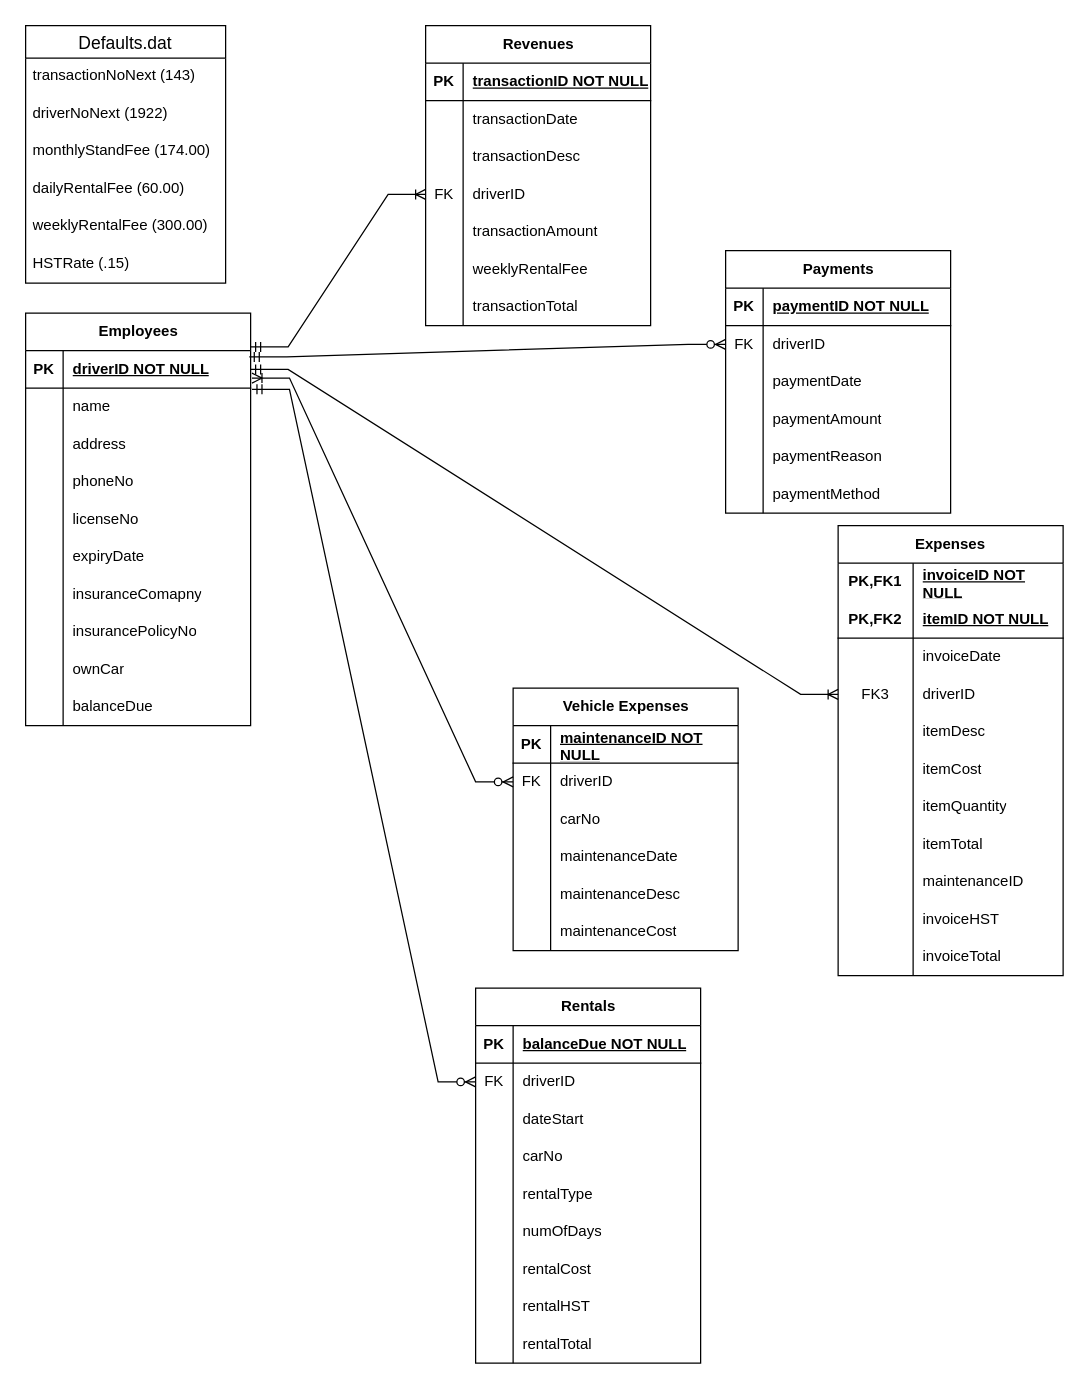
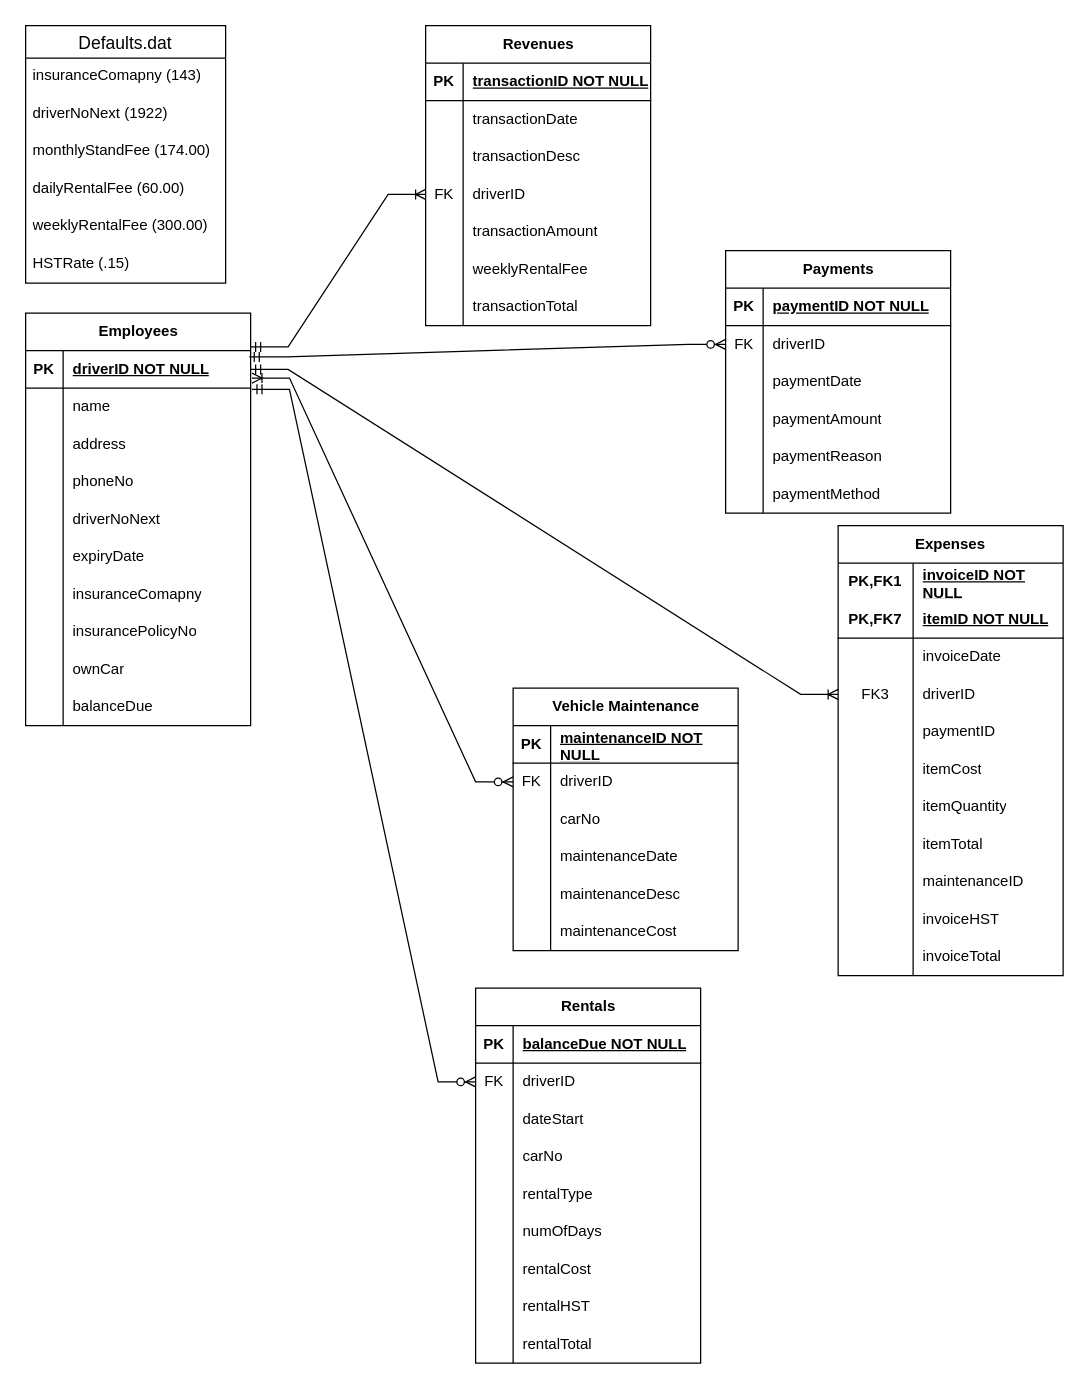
node "transactionNoNext (143)": label "transactionNoNext (143)" -> "insuranceComapny (143)"
node "licenseNo": label "licenseNo" -> "driverNoNext"
node "PK,FK2": label "PK,FK2" -> "PK,FK7"
node "Vehicle Expenses": label "Vehicle Expenses" -> "Vehicle Maintenance"
node "itemDesc": label "itemDesc" -> "paymentID"
